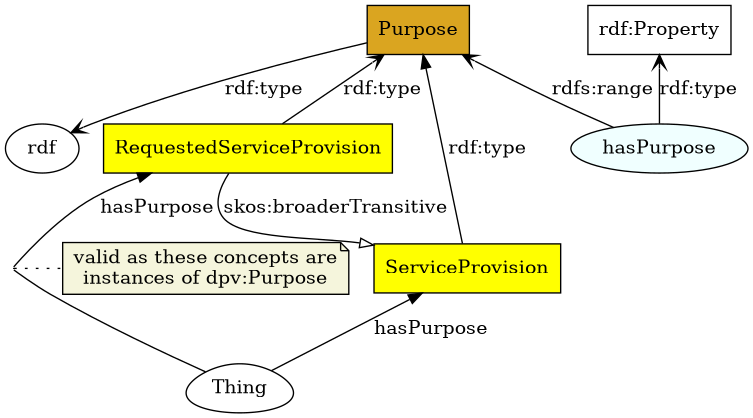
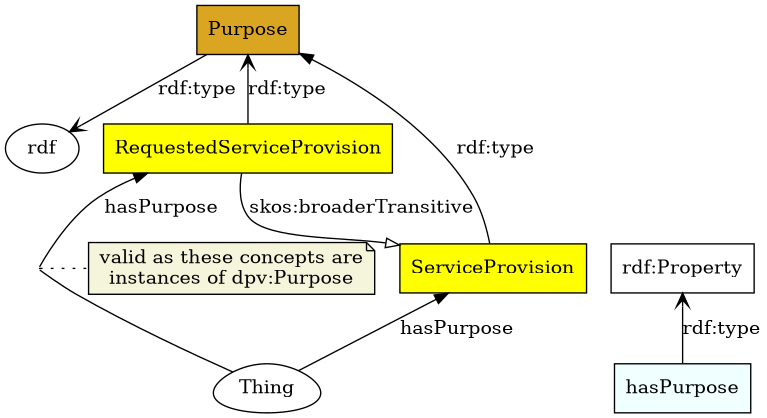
edge "hasPurpose" -> "Purpose": removed, label "rdfs:range"
node "hasPurpose": shape ellipse -> box
